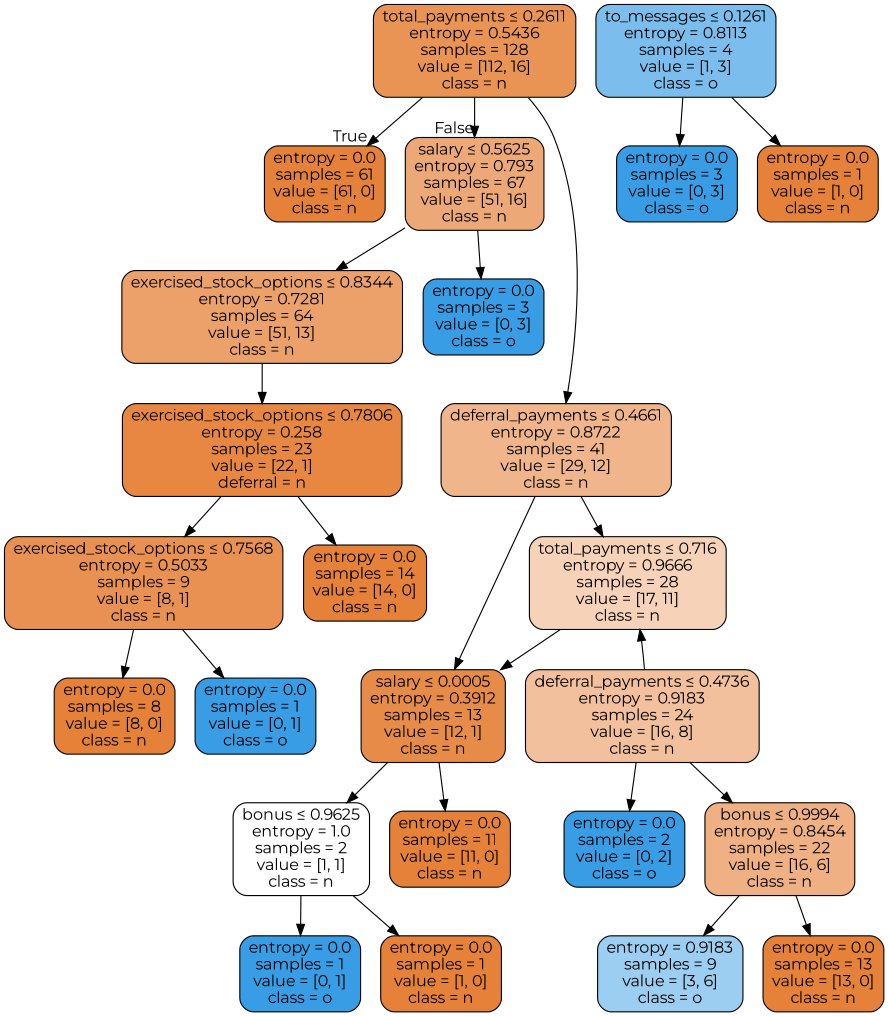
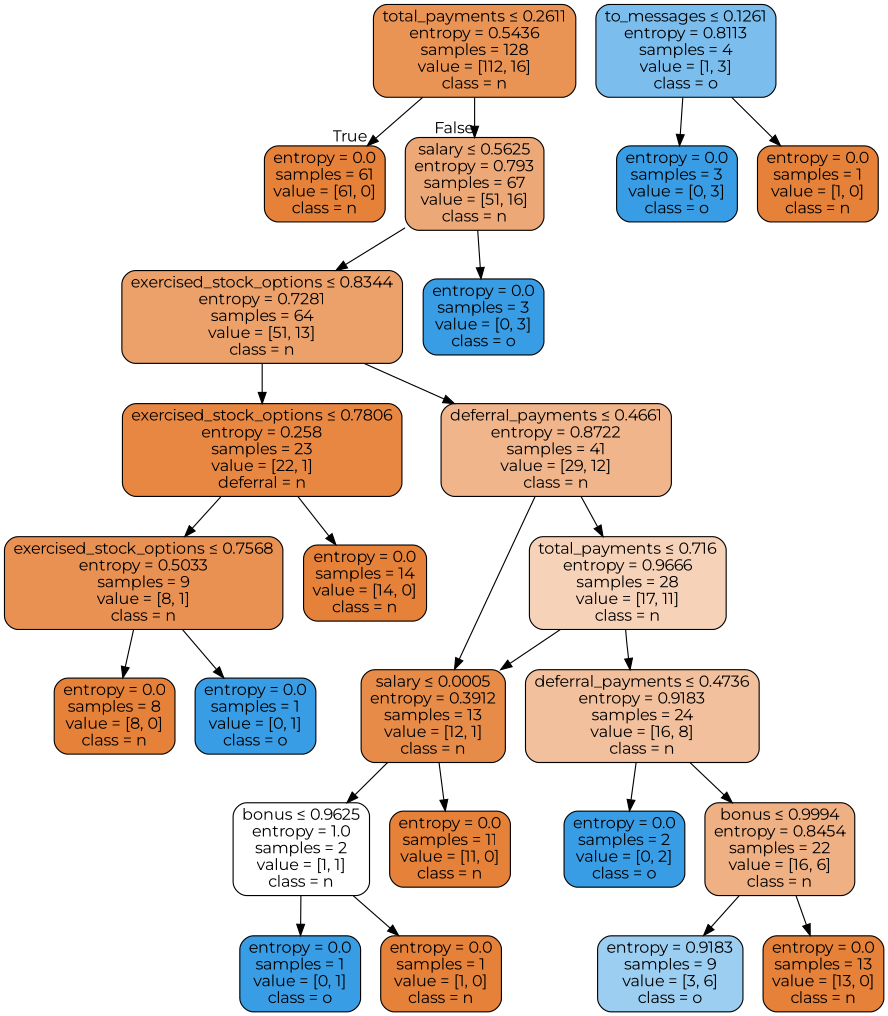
edge "total_payments ≤ 0.2611" -> "deferral_payments ≤ 0.4661": now "exercised_stock_options ≤ 0.8344" -> "deferral_payments ≤ 0.4661"
edge "deferral_payments ≤ 0.4736" -> "total_payments ≤ 0.716": reversed
